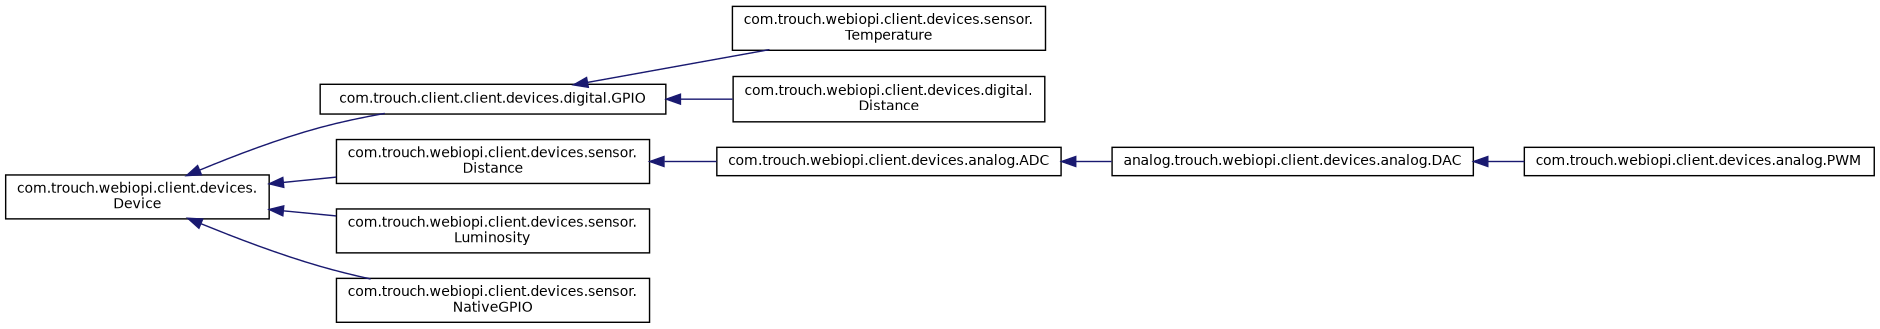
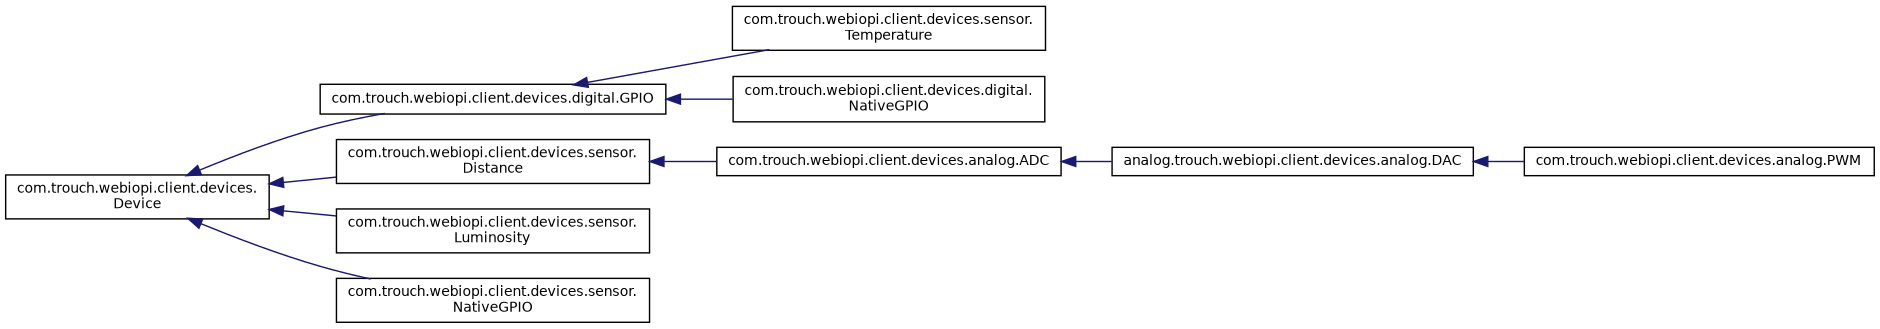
node "com.trouch.client.client.devices.digital.GPIO": label "com.trouch.client.client.devices.digital.GPIO" -> "com.trouch.webiopi.client.devices.digital.GPIO"
node "com.trouch.webiopi.client.devices.digital. Distance": label "com.trouch.webiopi.client.devices.digital. Distance" -> "com.trouch.webiopi.client.devices.digital. NativeGPIO"
